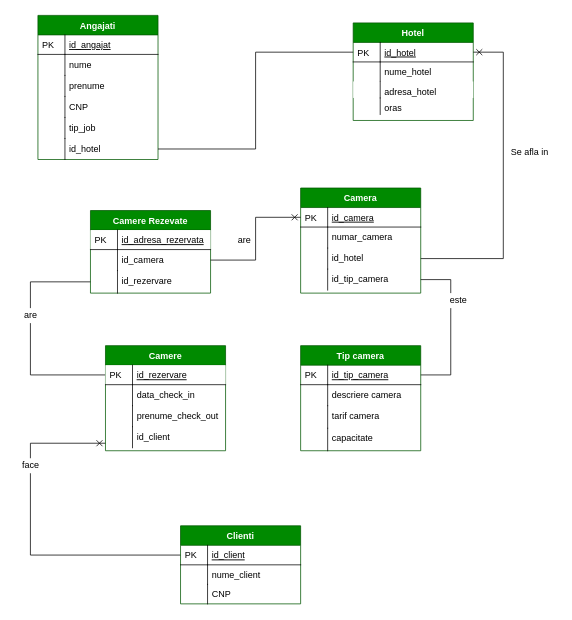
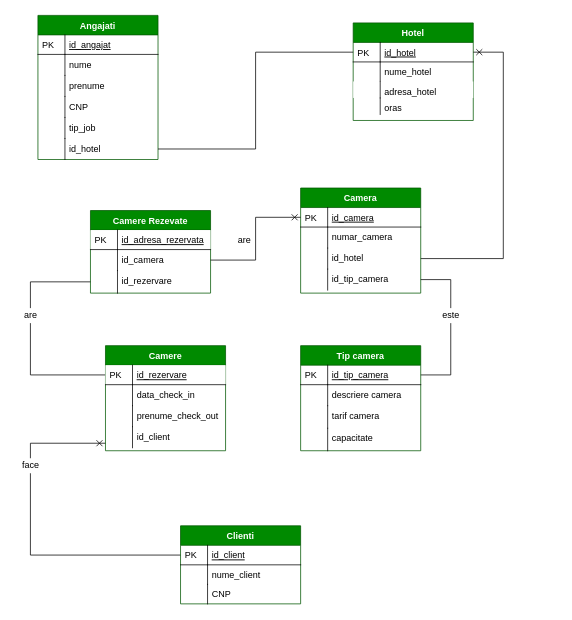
node "Se afla in": removed
node "este": moved (458, 300) -> (450, 315)
